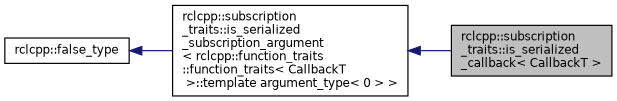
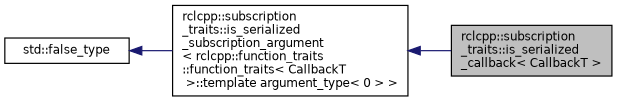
node "rclcpp::false_type": label "rclcpp::false_type" -> "std::false_type"
